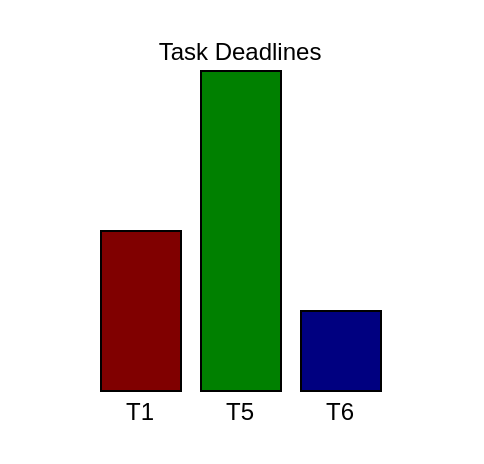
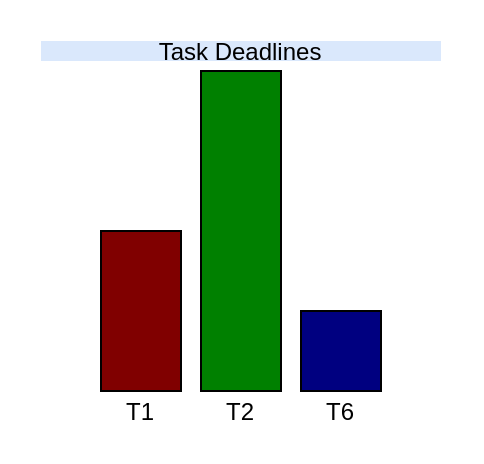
node "Task Deadlines": fillcolor #ffffff -> #dae8fc
node "T5": label "T5" -> "T2"
